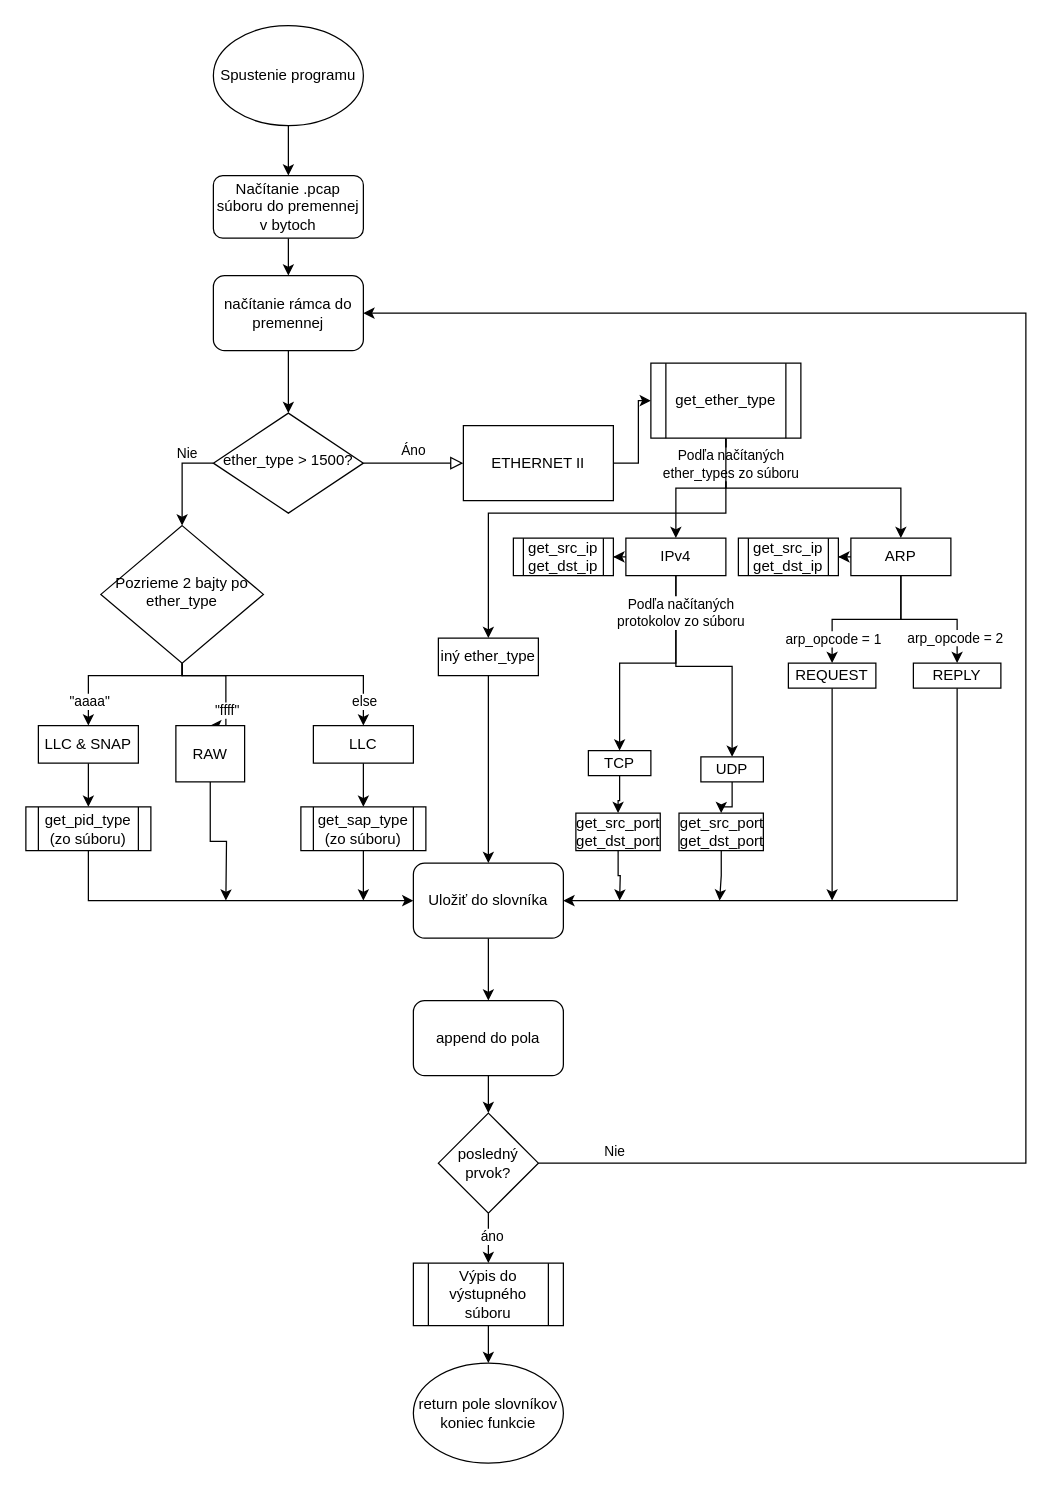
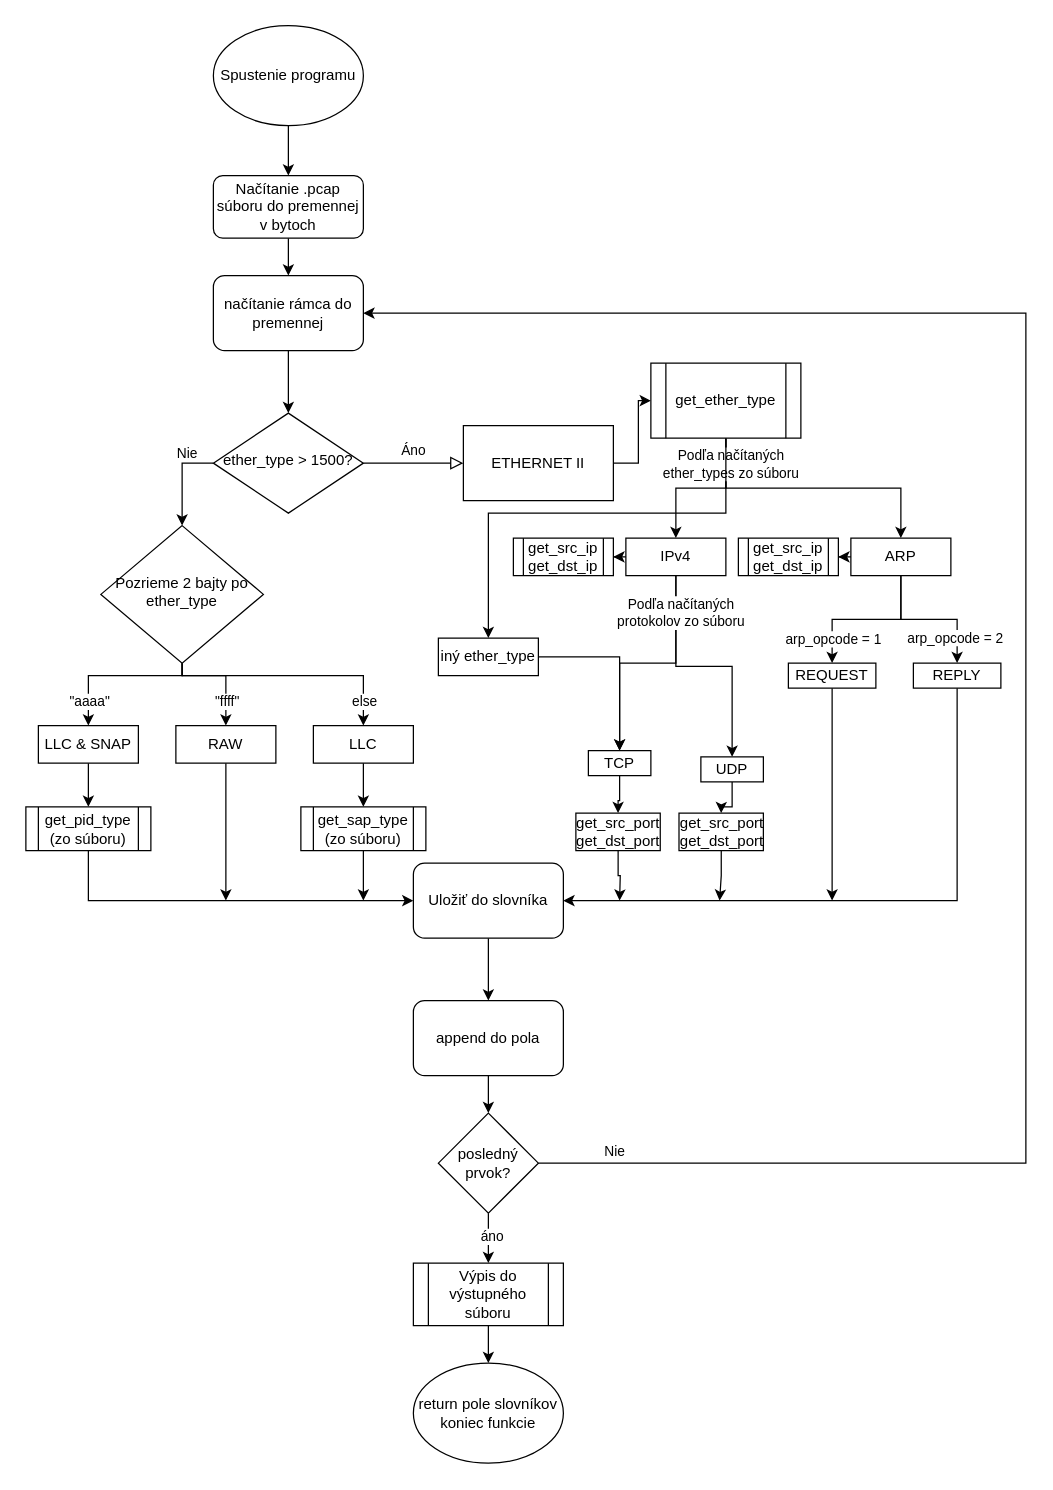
node "RAW": size 69x56 -> 100x38
edge "iný ether_type" -> "Uložiť do slovníka": now "iný ether_type" -> "TCP"
